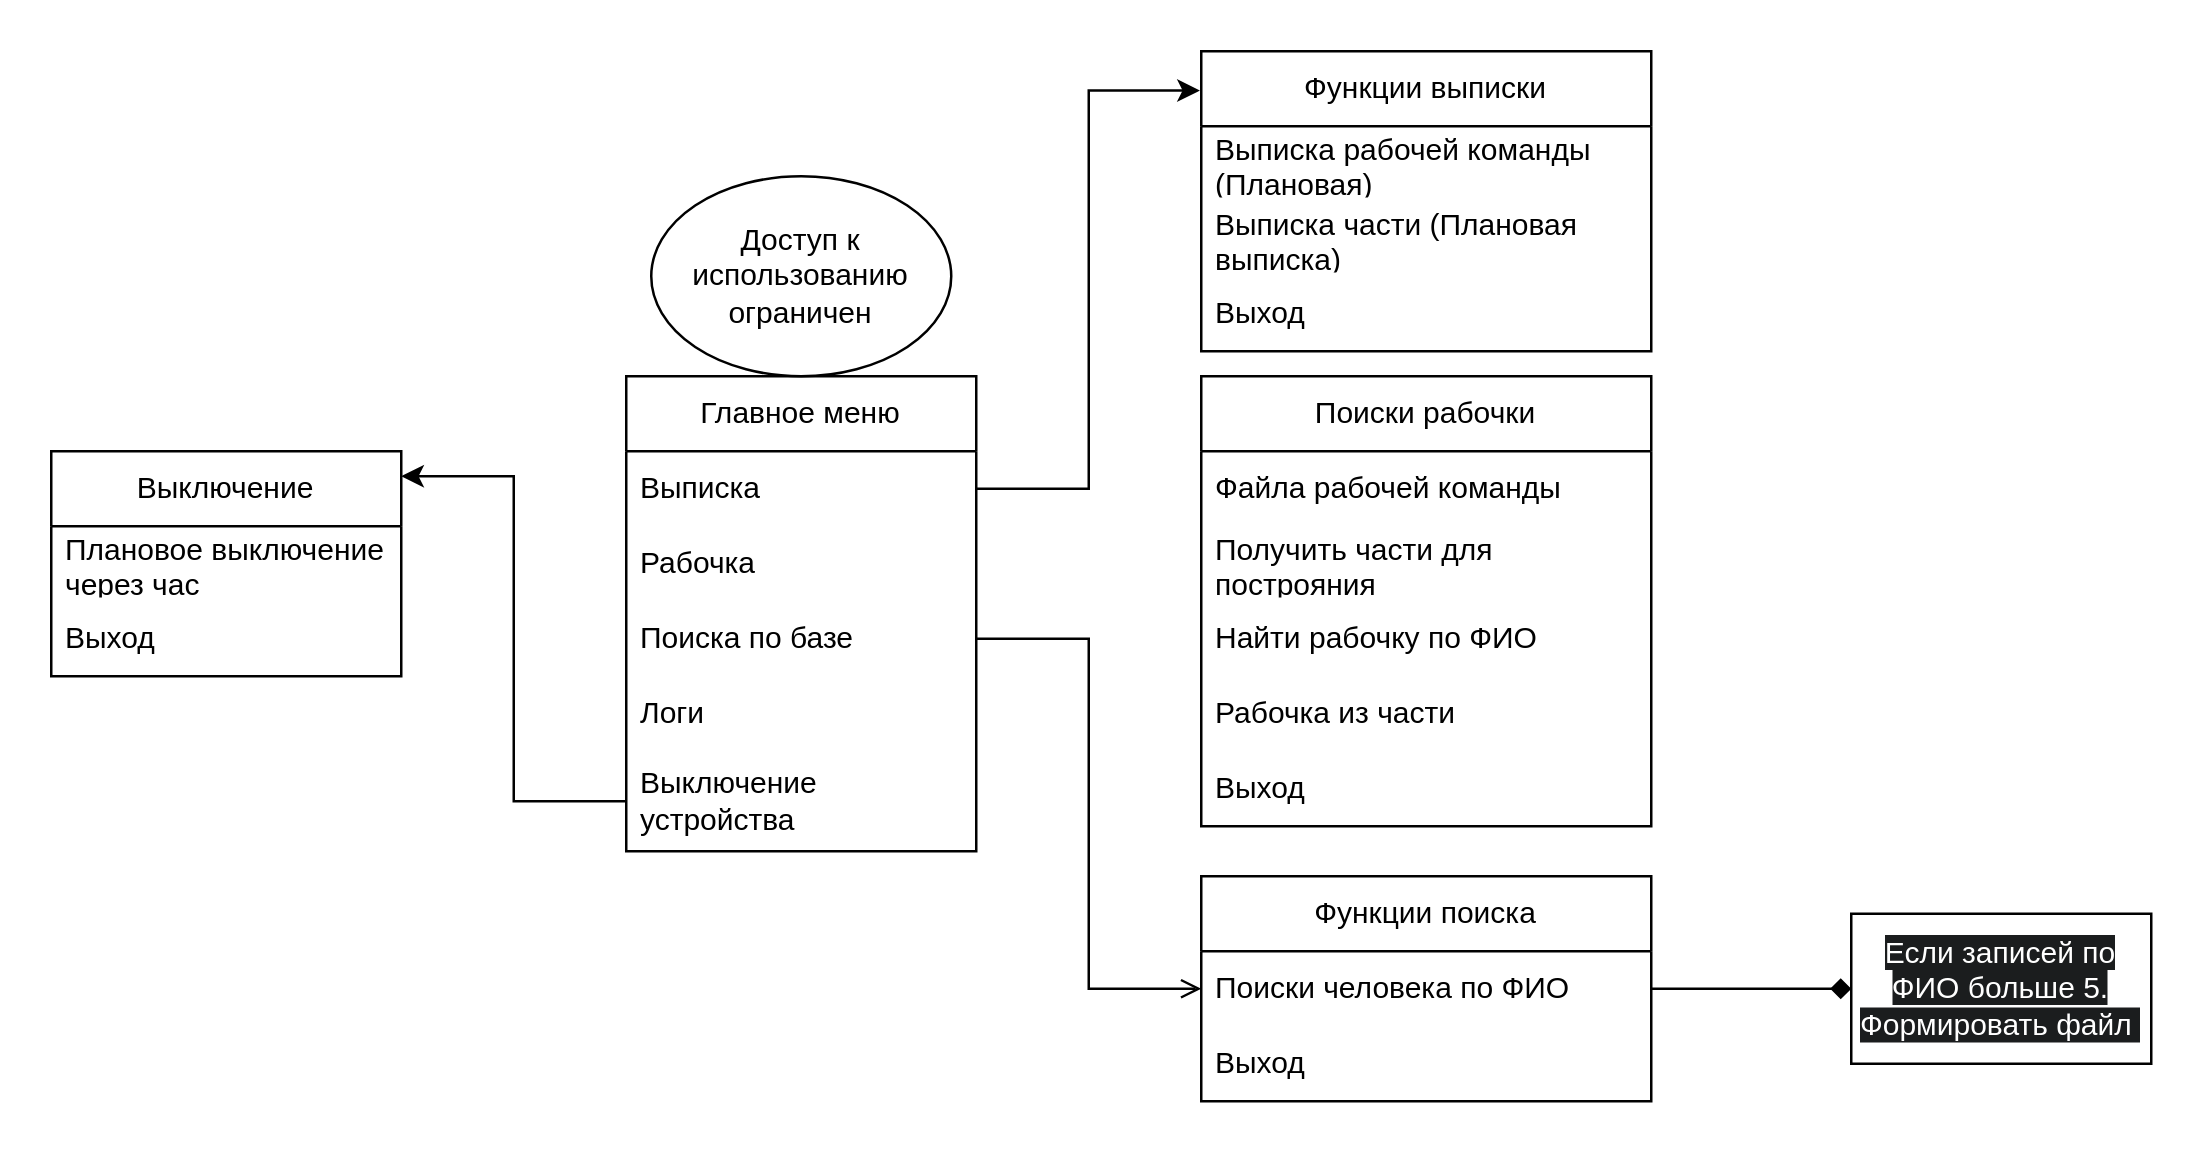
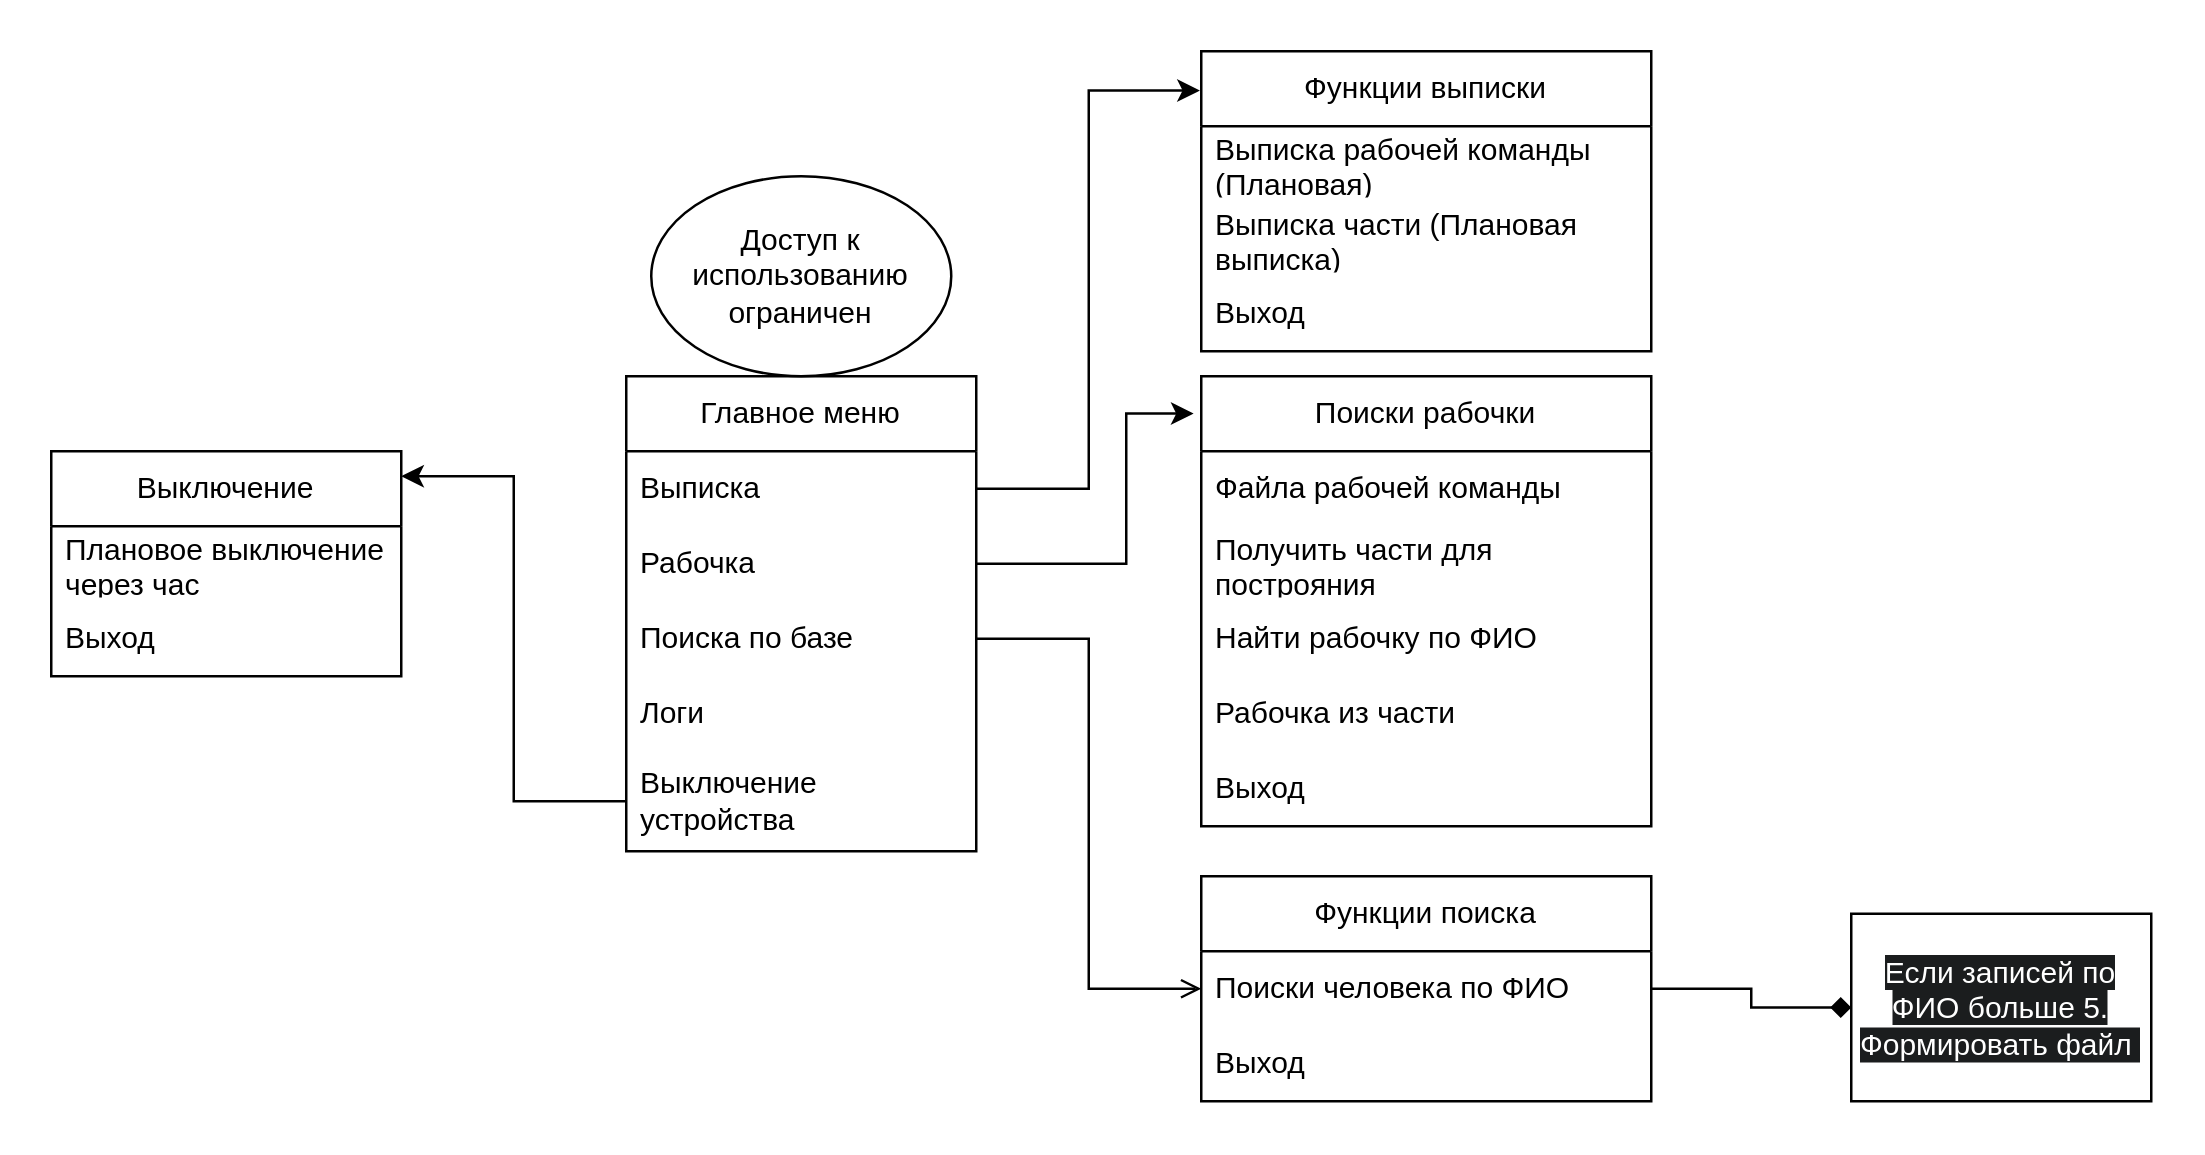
edge "Рабочка" -> "Поиски рабочки": added
node "Если записей по ФИО больше 5. Формировать файл": size 300x150 -> 300x188
